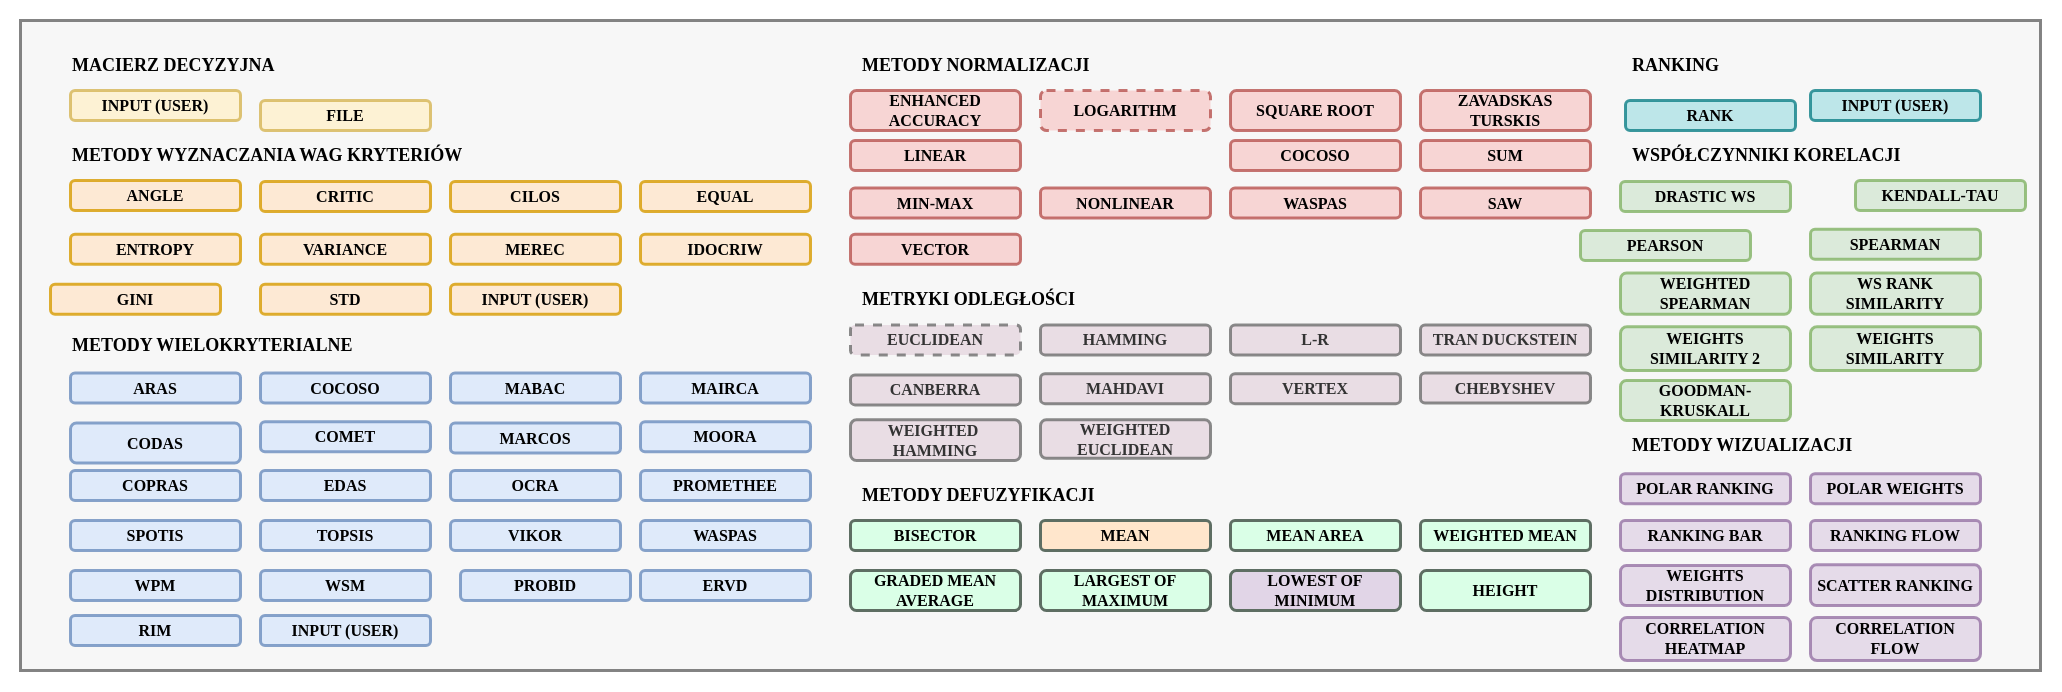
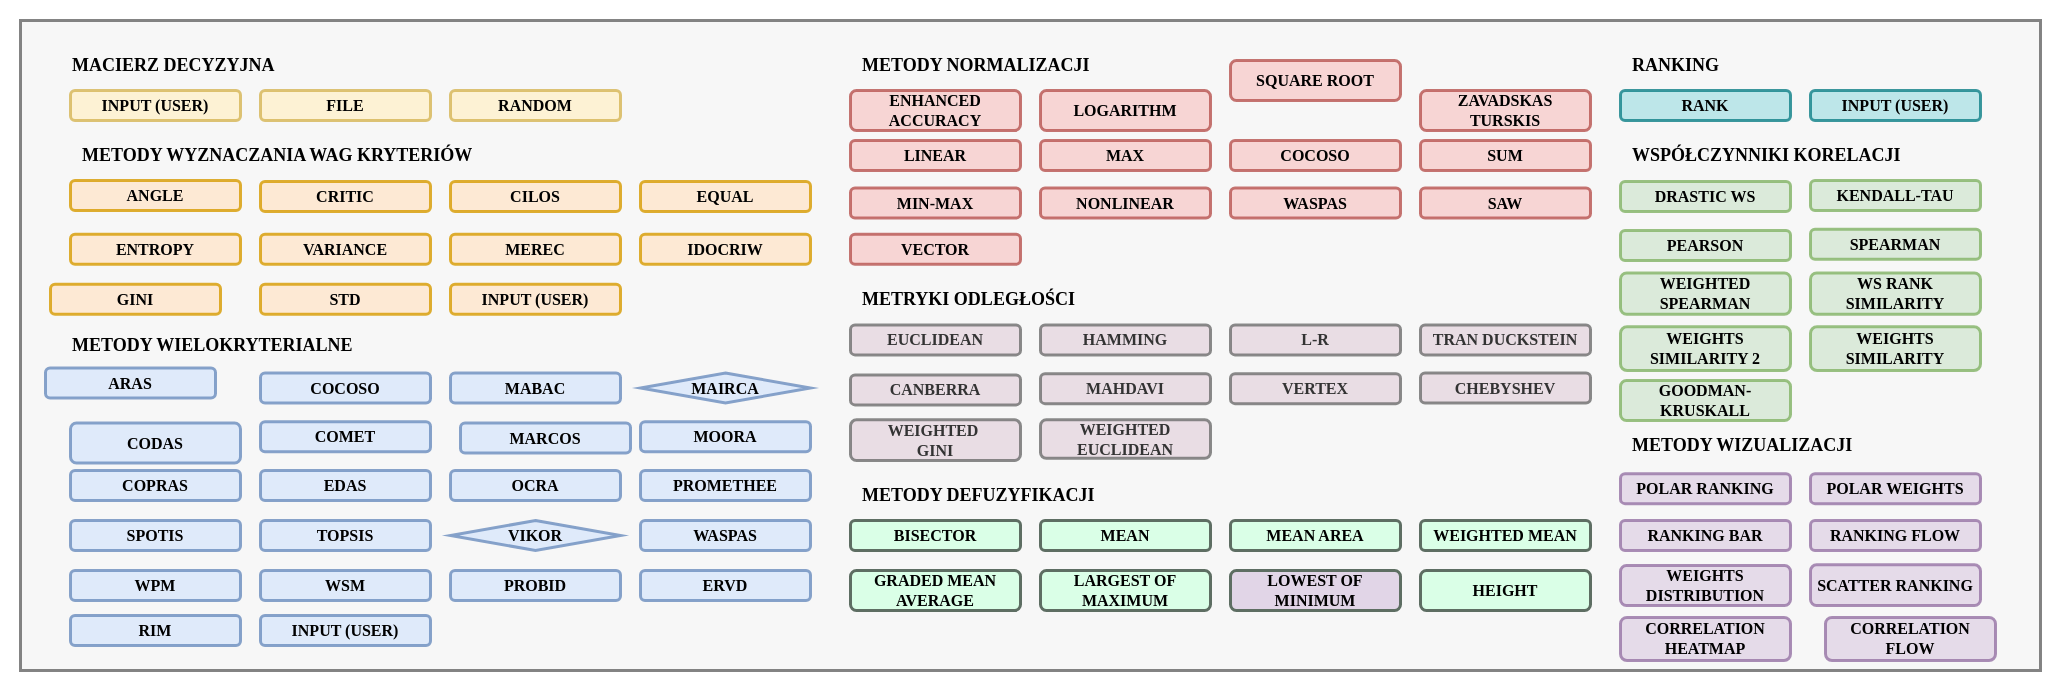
node "RANDOM": added
node "LOGARITHM": style dashed -> solid
node "SQUARE ROOT": moved (1316, 111) -> (1316, 81)
node "FILE": moved (346, 116) -> (346, 106)
node "RANK": moved (1711, 116) -> (1706, 106)
node "METODY WYZNACZANIA WAG KRYTERIÓW": moved (301, 156) -> (311, 156)
node "MAX": added
node "KENDALL-TAU": moved (1941, 196) -> (1896, 196)
node "PEARSON": moved (1666, 246) -> (1706, 246)
node "EUCLIDEAN": style dashed -> solid
node "ARAS": moved (156, 388) -> (131, 383)
node "MAIRCA": shape rounded rectangle -> diamond
node "MARCOS": moved (536, 438) -> (546, 438)
node "WEIGHTED HAMMING": label "WEIGHTED HAMMING" -> "WEIGHTED GINI"
node "VIKOR": shape rounded rectangle -> diamond
node "MEAN": fillcolor #ffe6cc -> #daffe7
node "PROBID": moved (546, 586) -> (536, 586)
node "CORRELATION FLOW": moved (1896, 639) -> (1911, 639)
